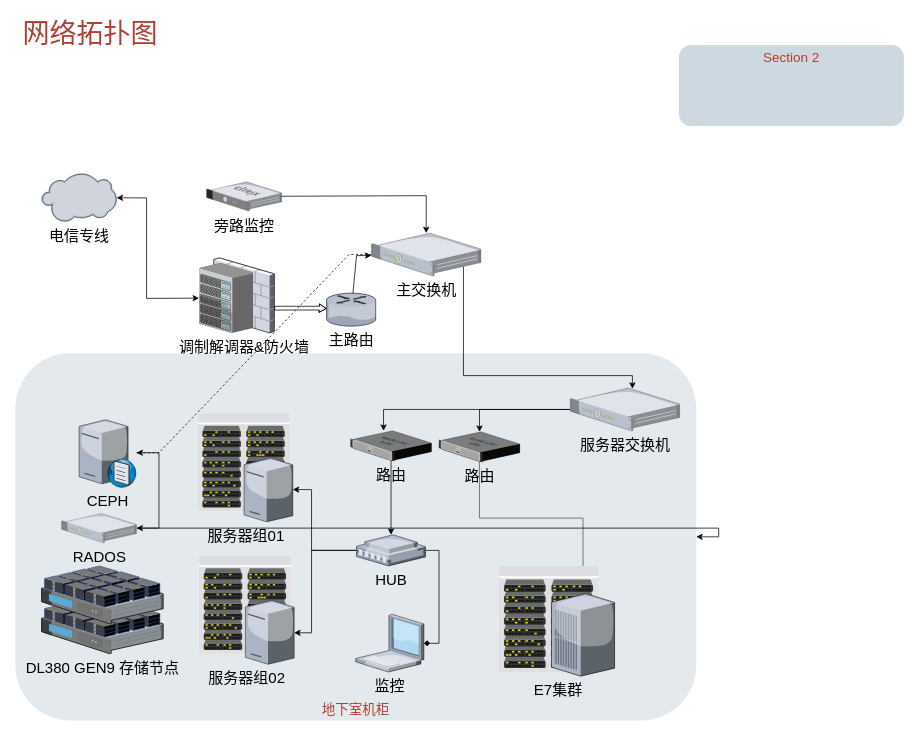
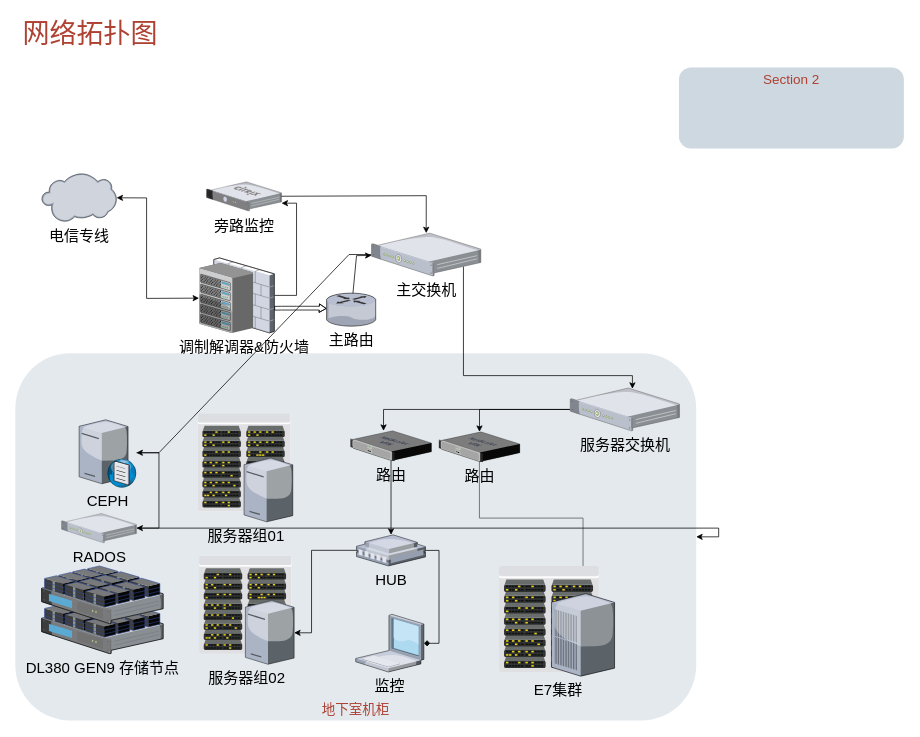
node "Section 2": moved (792, 85) -> (792, 108)
edge "调制解调器&防火墙" -> "旁路监控": added
edge "主交换机" -> "CEPH": style dashed -> solid
edge "HUB" -> "服务器组01": removed
